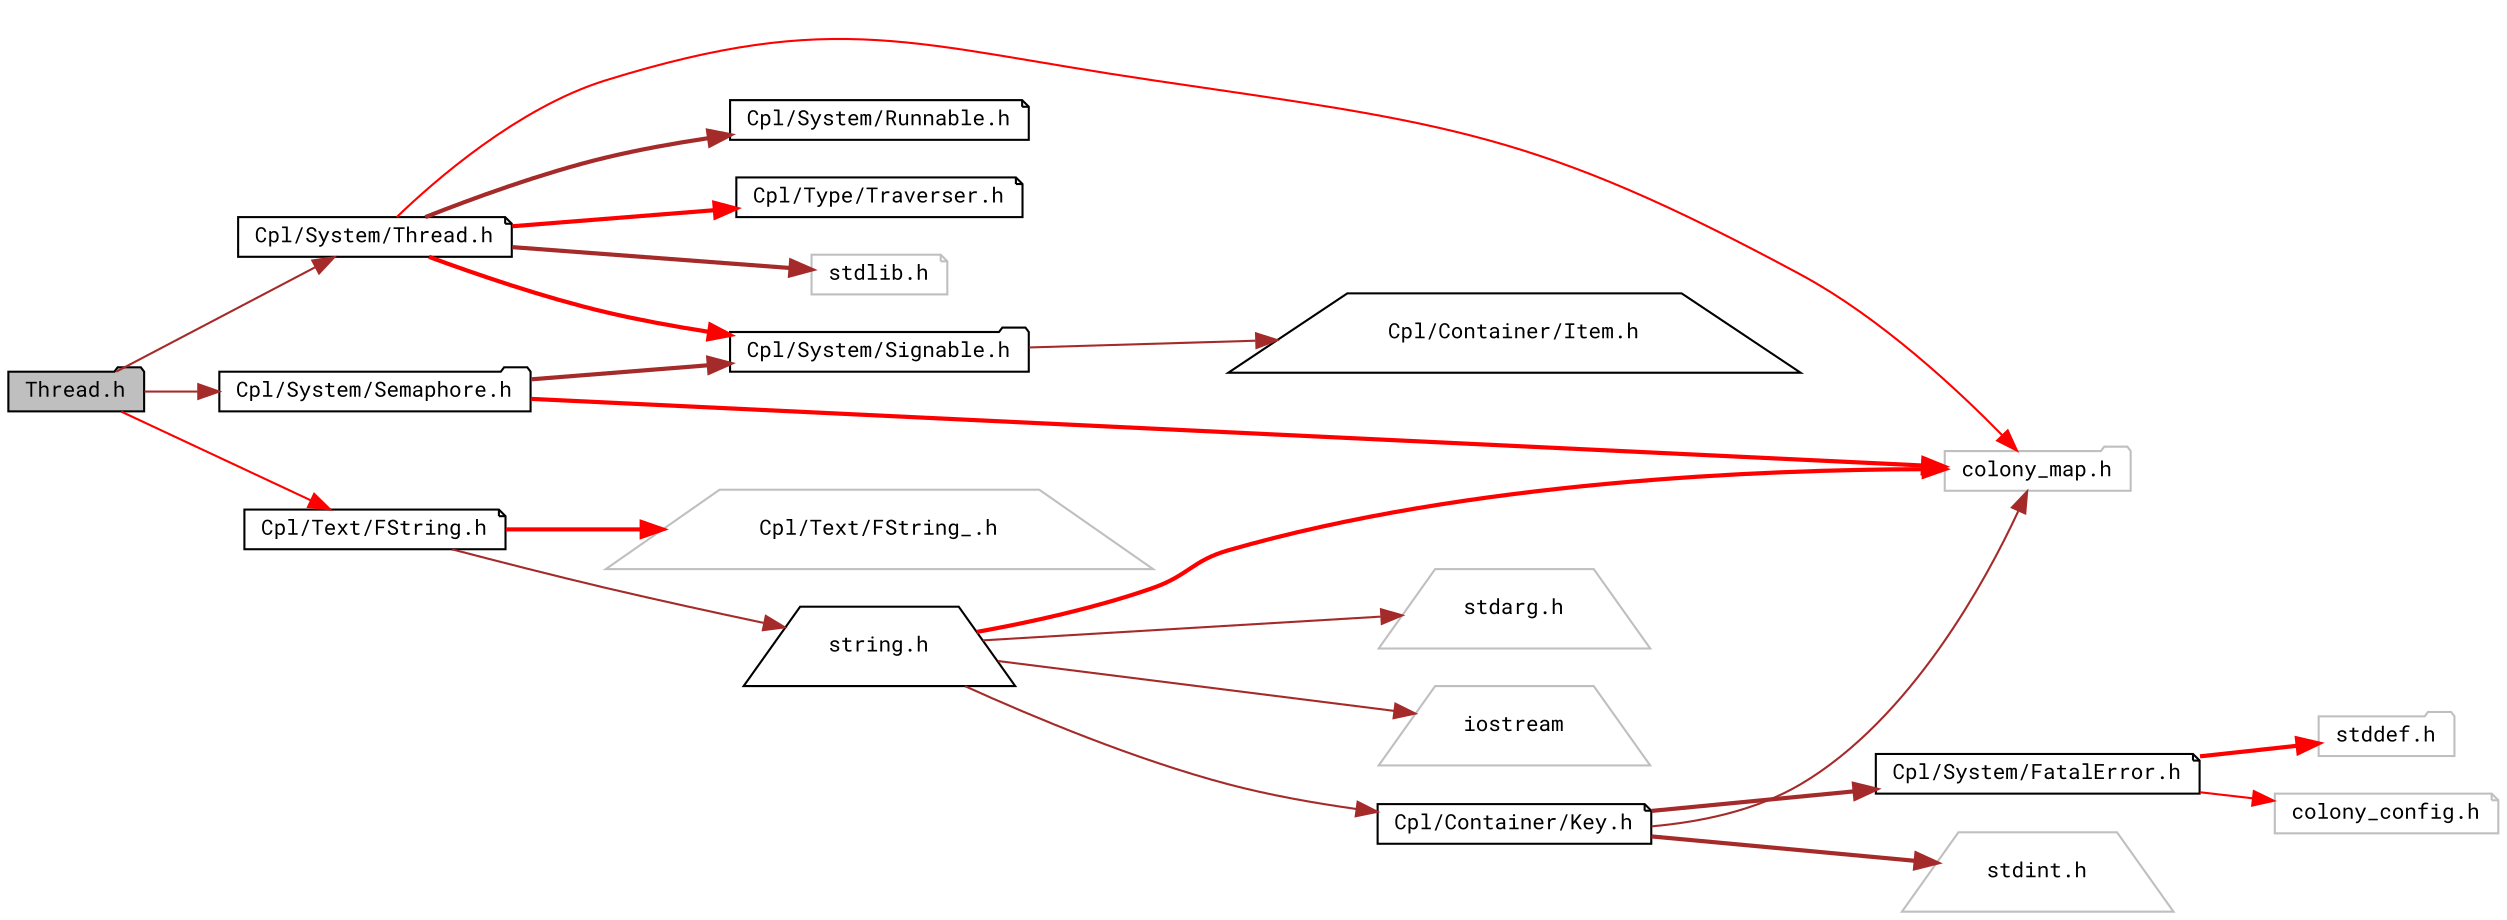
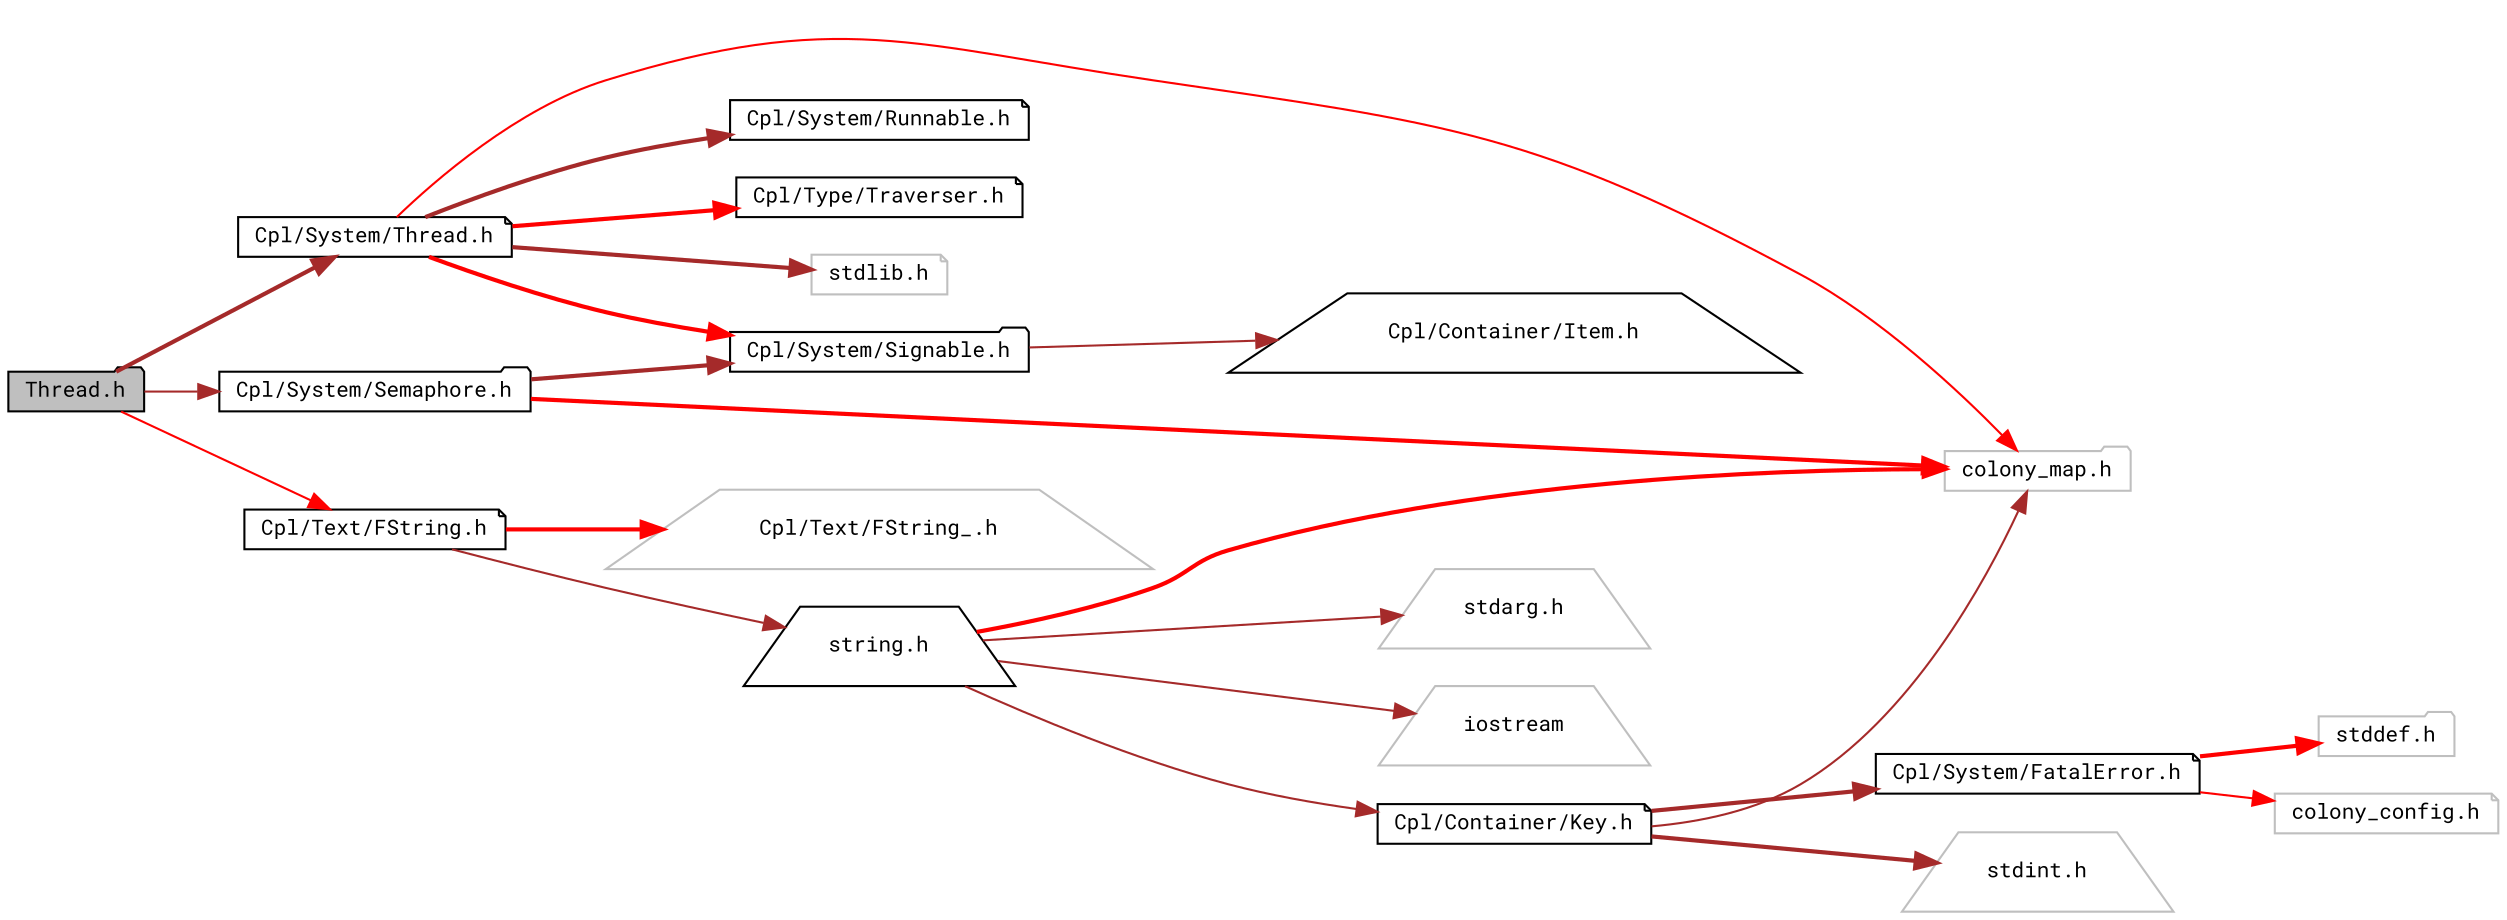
edge "Thread.h" -> "Cpl/System/Thread.h": style solid -> bold
